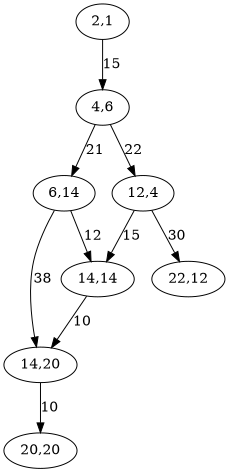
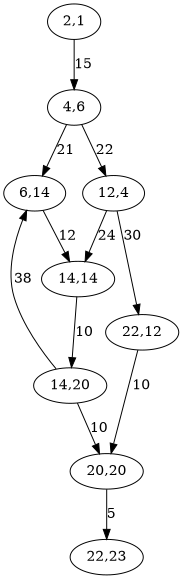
edge "12,4" -> "14,14": label "15" -> "24"
edge "6,14" -> "14,20": reversed
edge "22,12" -> "20,20": added, label "10"
node "22,23": added
